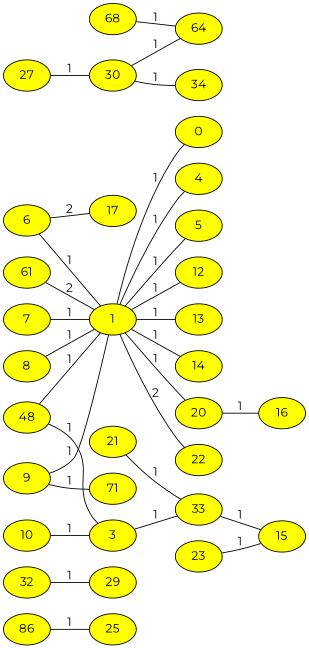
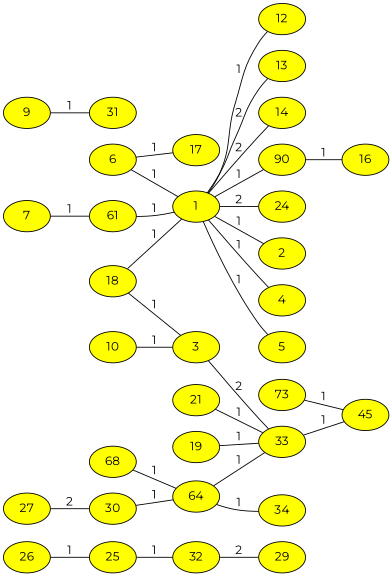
edge "27" -- "30": label "1" -> "2"
edge "30" -- "34": now "64" -- "34"
node "0": label "0" -> "2"
edge "17" -- "6": label "2" -> "1"
edge "61" -- "1": label "2" -> "1"
edge "1" -- "13": label "1" -> "2"
edge "7" -- "1": now "7" -- "61"
edge "1" -- "14": label "1" -> "2"
node "8": removed
edge "1" -- "9": removed, label "1"
node "20": label "20" -> "90"
node "48": label "48" -> "18"
node "19": added
node "22": label "22" -> "24"
edge "33" -- "64": added, label "1"
node "71": label "71" -> "31"
edge "33" -- "3": label "1" -> "2"
node "15": label "15" -> "45"
node "23": label "23" -> "73"
edge "25" -- "32": added, label "1"
edge "32" -- "29": label "1" -> "2"
node "86": label "86" -> "26"
